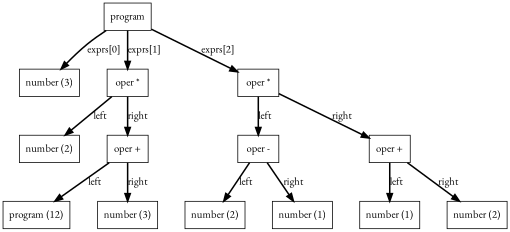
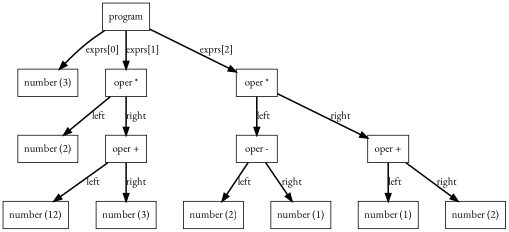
node "program (12)": label "program (12)" -> "number (12)"
